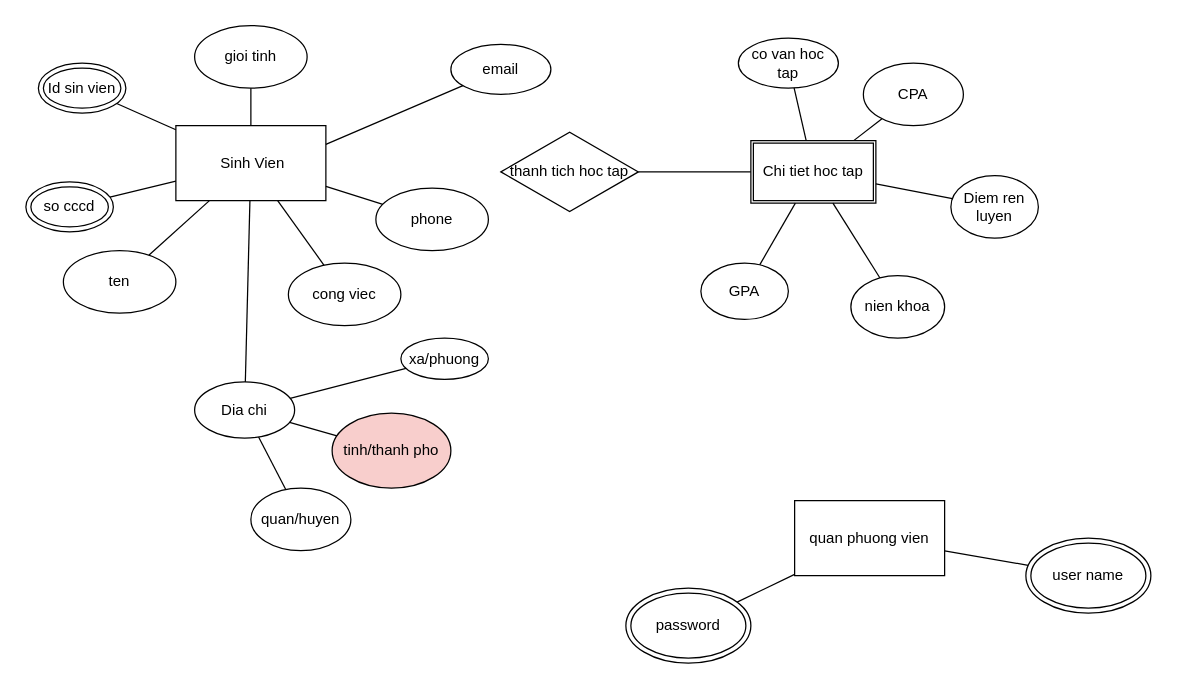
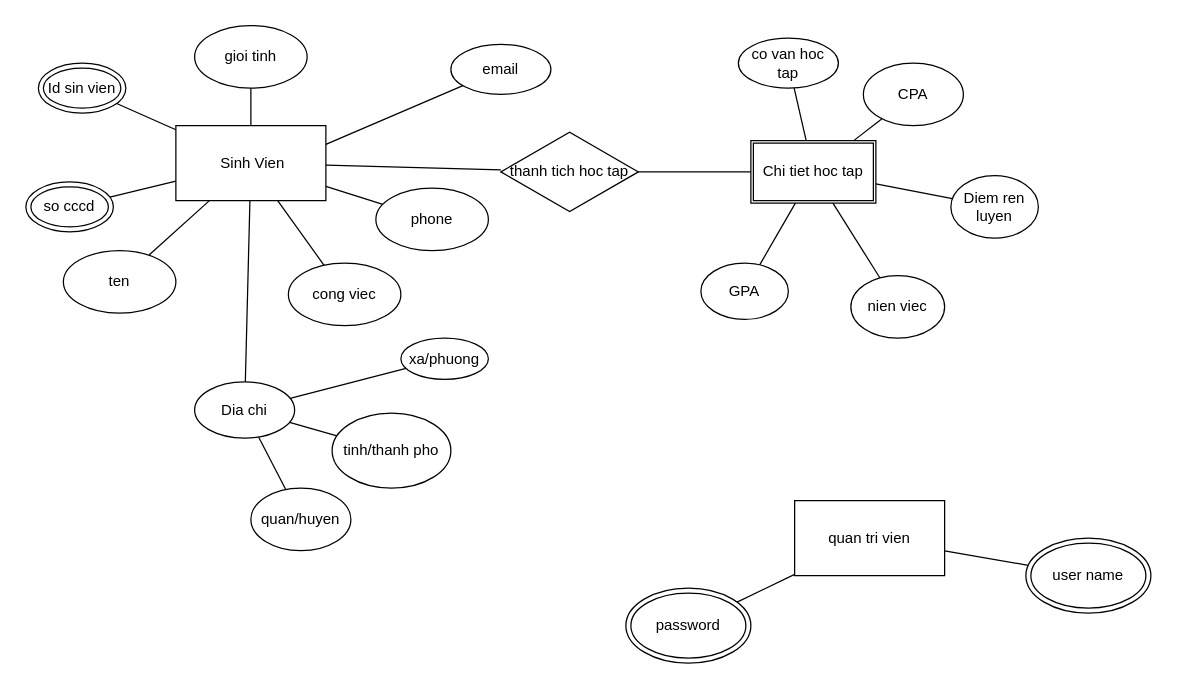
edge "Sinh Vien" -- "thanh tich hoc tap": added
node "nien khoa": label "nien khoa" -> "nien viec"
node "tinh/thanh pho": fillcolor #f8cecc -> #ffffff
node "quan phuong vien": label "quan phuong vien" -> "quan tri vien"
